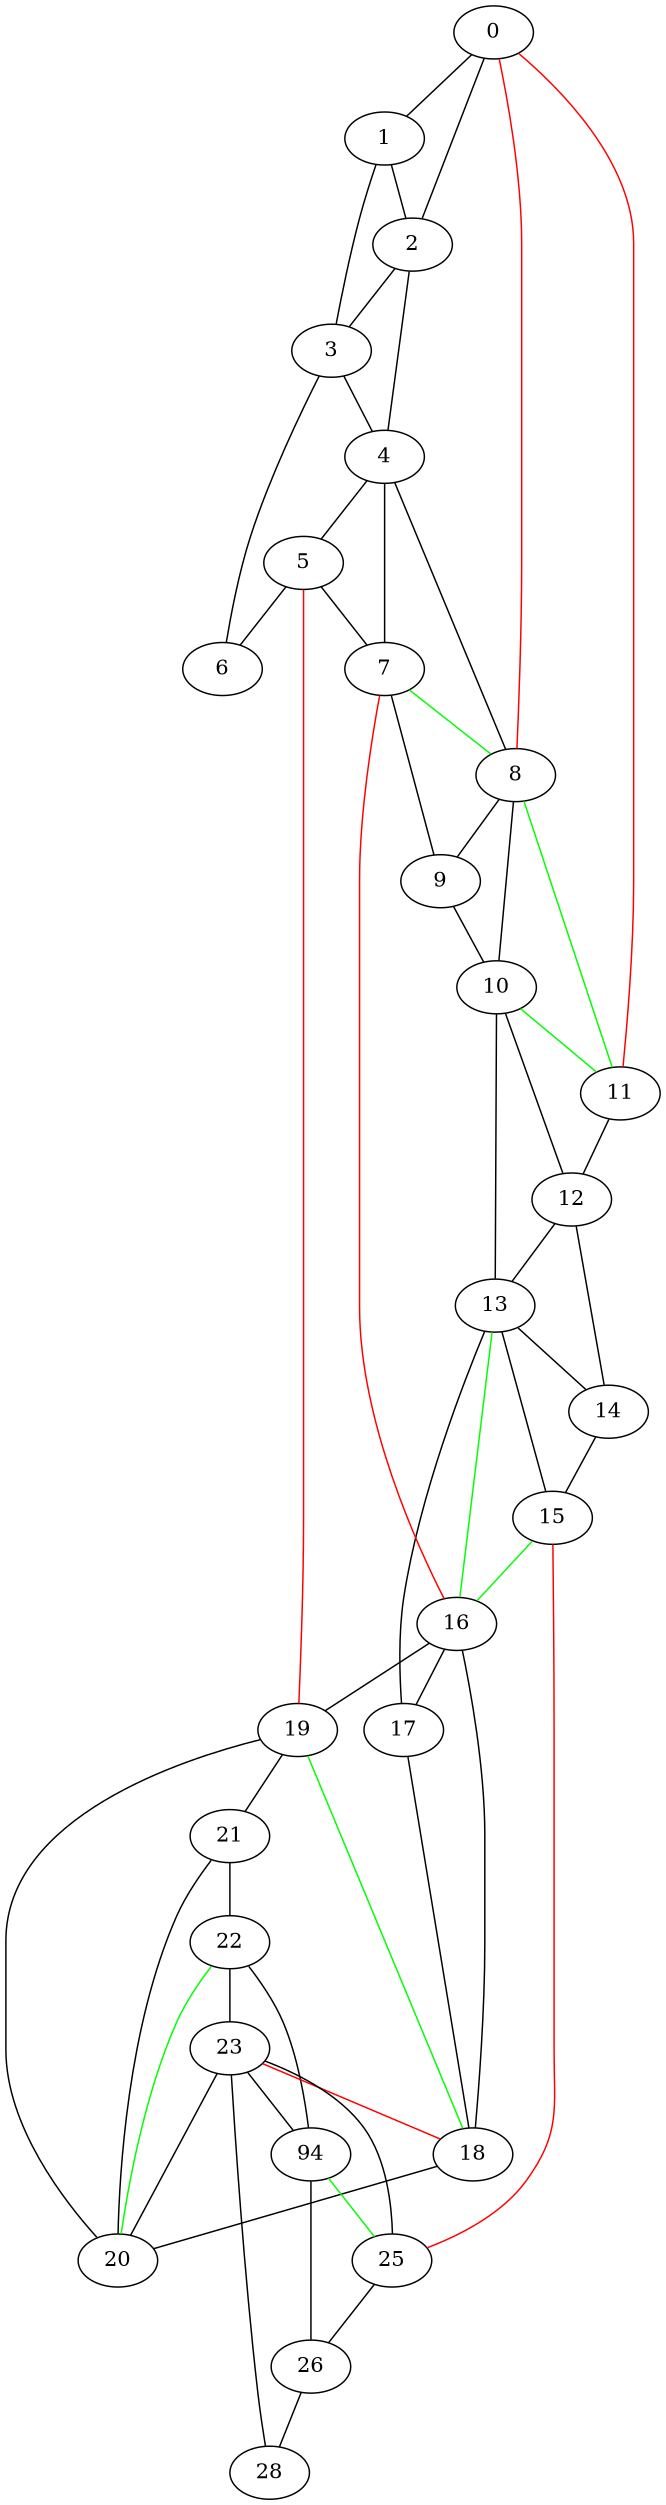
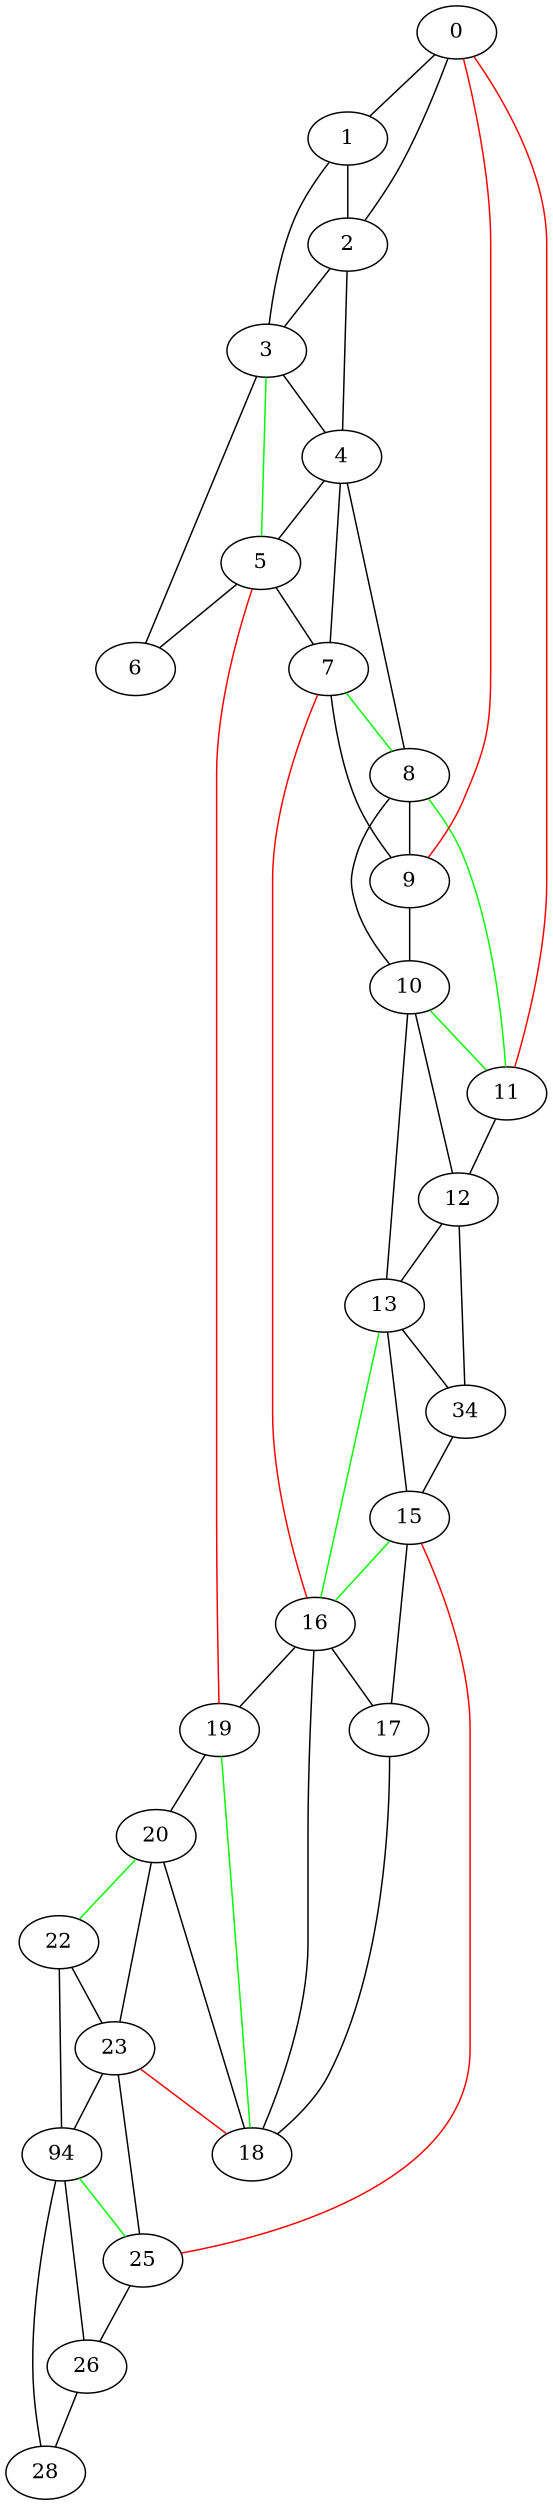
edge "0" -- "8": now "0" -- "9"
edge "3" -- "5": added
node "14": label "14" -> "34"
edge "13" -- "17": now "15" -- "17"
node "21": removed
edge "23" -- "28": now "94" -- "28"
